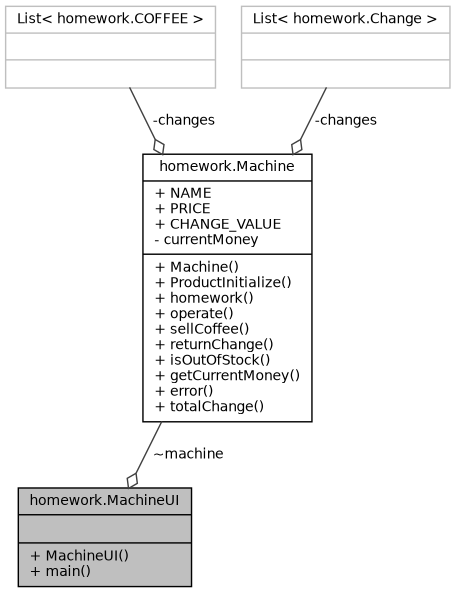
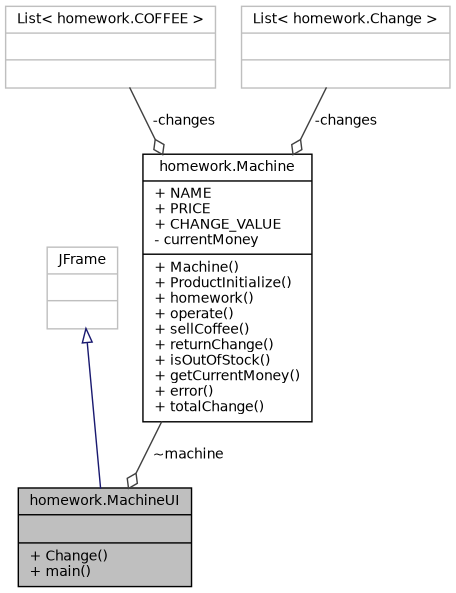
node "JFrame": added
node "homework.MachineUI": text "+ MachineUI()" -> "+ Change()"
